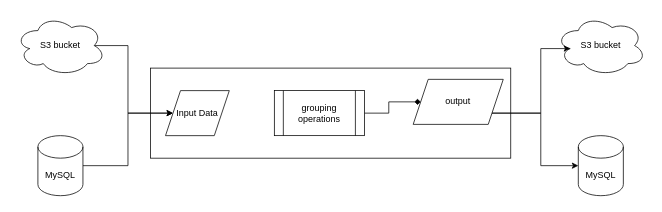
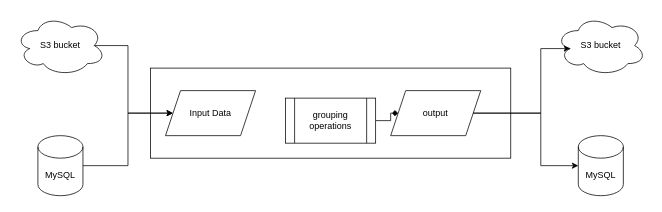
node "output": moved (458, 102) -> (435, 113)
node "Input Data": size 64x45 -> 90x45
node "grouping operations": moved (319, 113) -> (330, 120)
